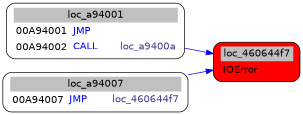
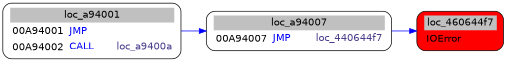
edge "loc_a94001" -> "loc_460644f7": now "loc_a94001" -> "loc_a94007"
node "loc_a94007": text "loc_460644f7" -> "loc_440644f7"
